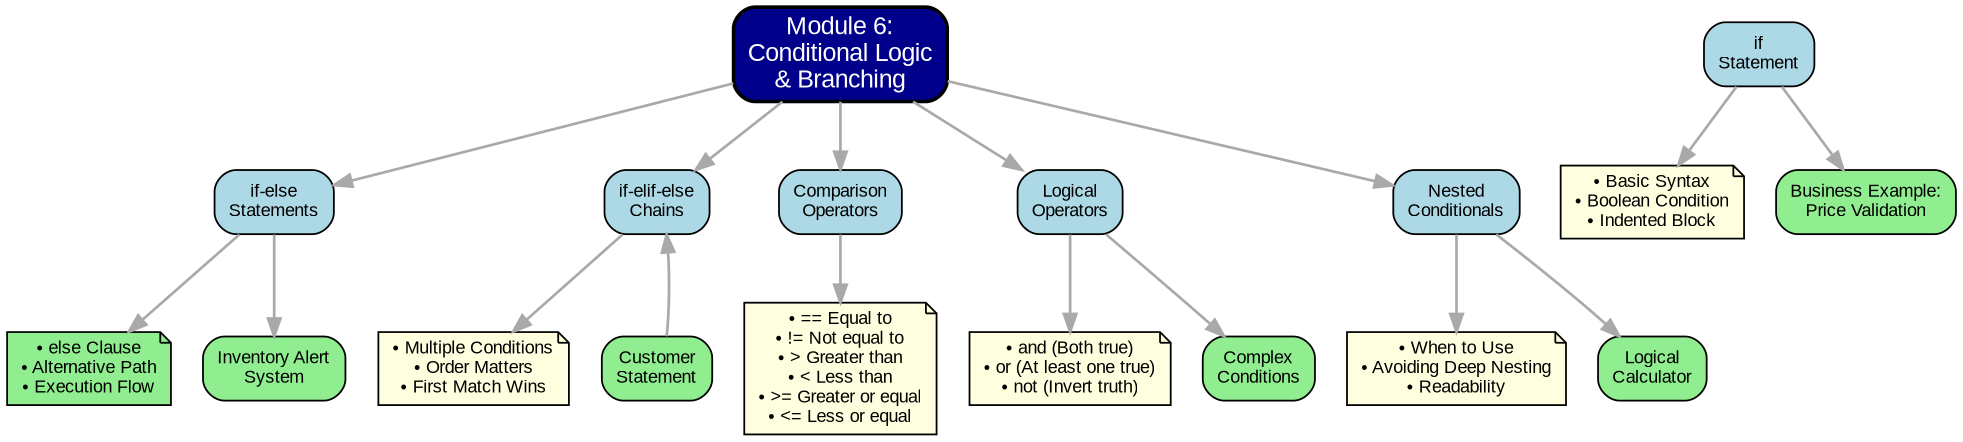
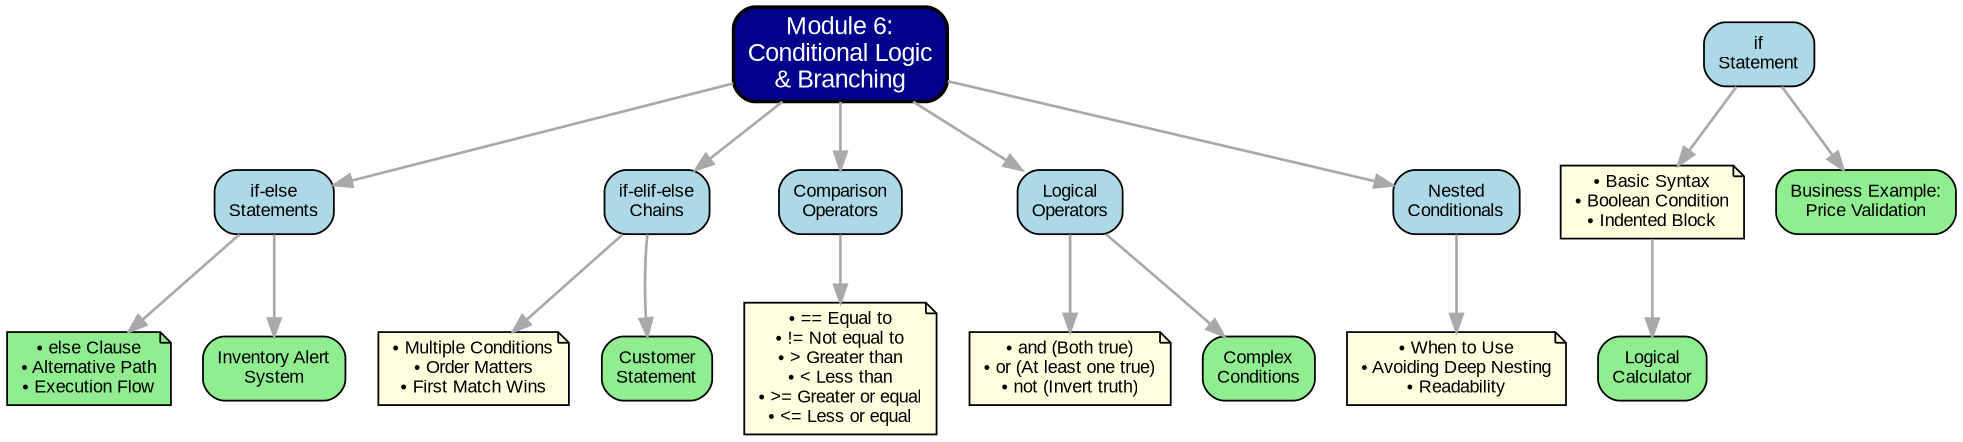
edge "Nested Conditionals" -> "Logical Calculator": now "• Basic Syntax • Boolean Condition • Indented Block" -> "Logical Calculator"
edge "Customer Statement" -> "if-elif-else Chains": reversed
